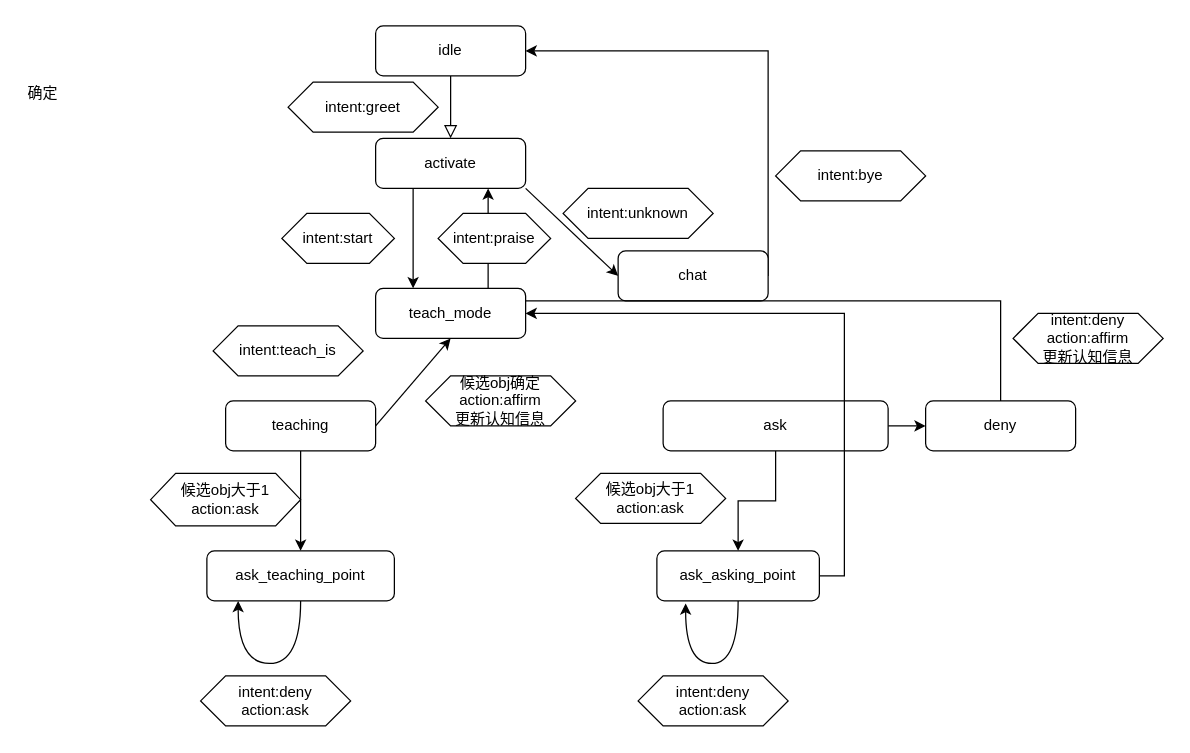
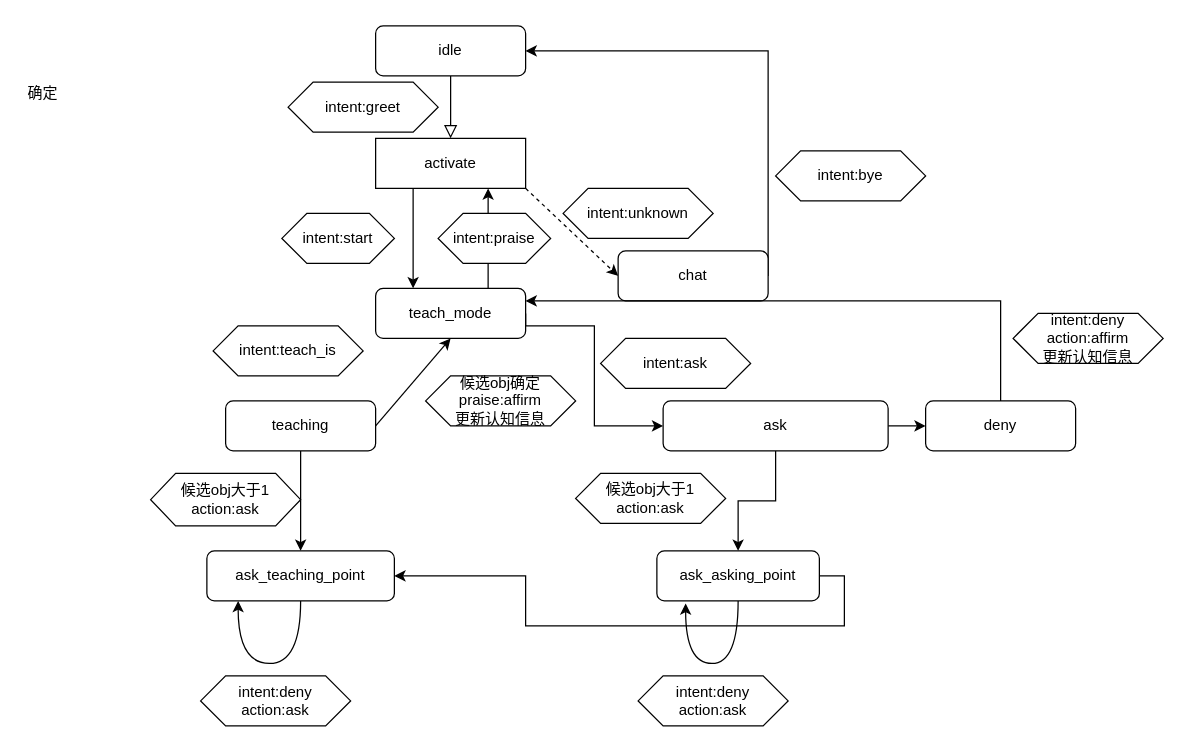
node "activate": shape rounded rectangle -> rectangle
edge "activate" -> "chat": style solid -> dashed
edge "teach_mode" -- "deny": arrowhead none -> classic
edge "ask_asking_point" -> "teach_mode": now "ask_asking_point" -> "ask_teaching_point"
node "intent:ask": added
edge "teach_mode" -> "ask": added
node "候选obj确定 action:affirm 更新认知信息": label "候选obj确定 action:affirm 更新认知信息" -> "候选obj确定 praise:affirm 更新认知信息"
